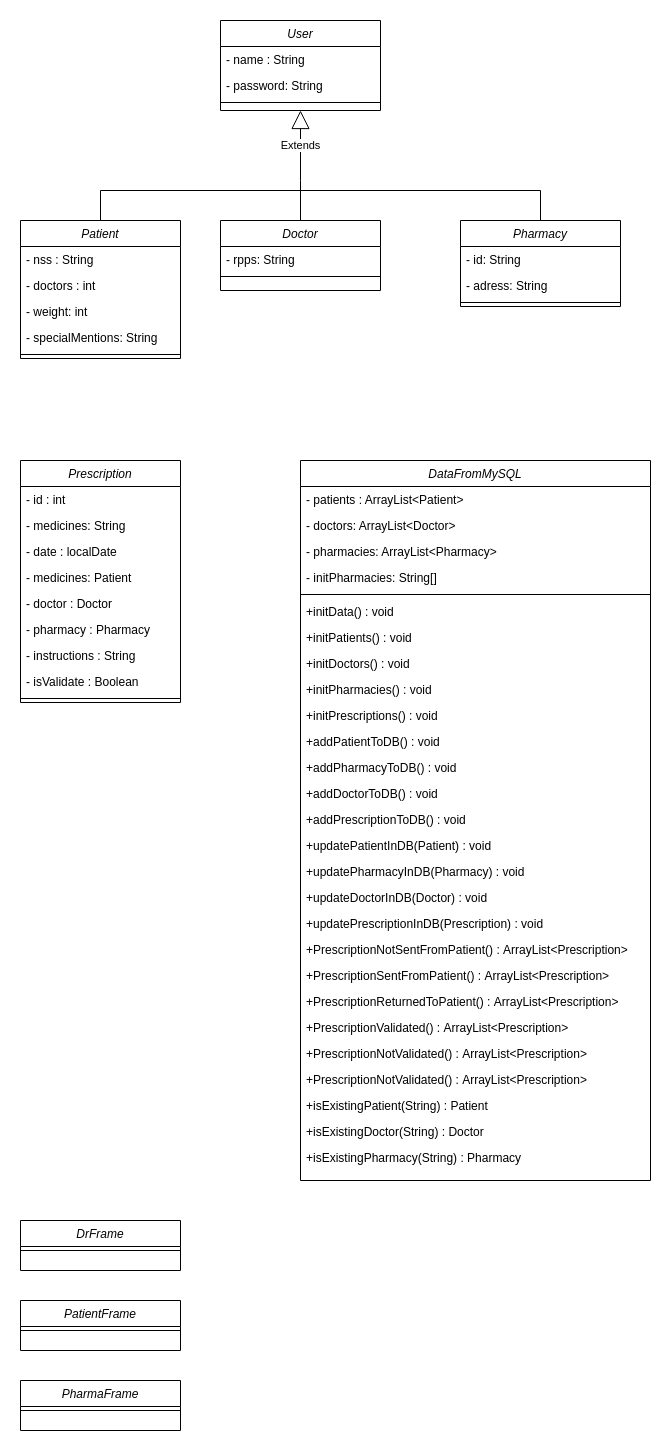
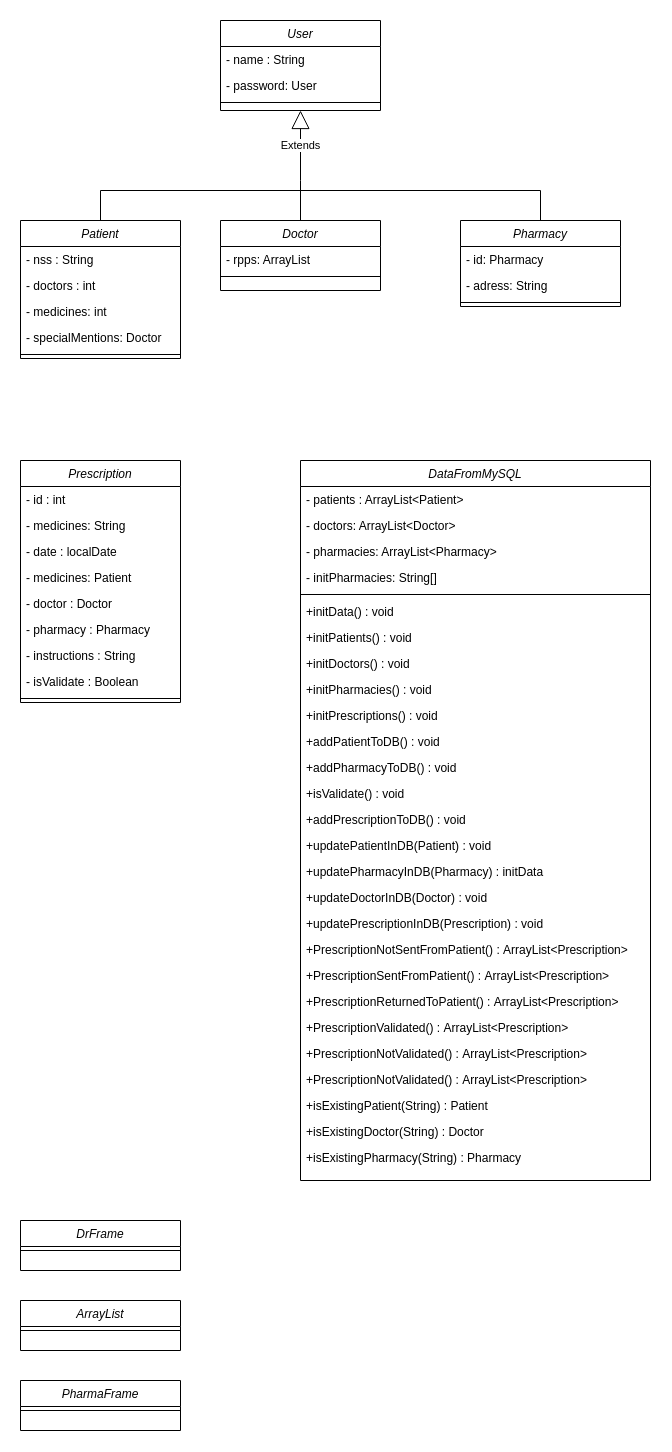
node "- password: String": label "- password: String" -> "- password: User"
node "- rpps: String": label "- rpps: String" -> "- rpps: ArrayList"
node "- id: String": label "- id: String" -> "- id: Pharmacy"
node "- weight: int": label "- weight: int" -> "- medicines: int"
node "- specialMentions: String": label "- specialMentions: String" -> "- specialMentions: Doctor"
node "+addDoctorToDB() : void": label "+addDoctorToDB() : void" -> "+isValidate() : void"
node "+updatePharmacyInDB(Pharmacy) : void": label "+updatePharmacyInDB(Pharmacy) : void" -> "+updatePharmacyInDB(Pharmacy) : initData"
node "PatientFrame": label "PatientFrame" -> "ArrayList"
